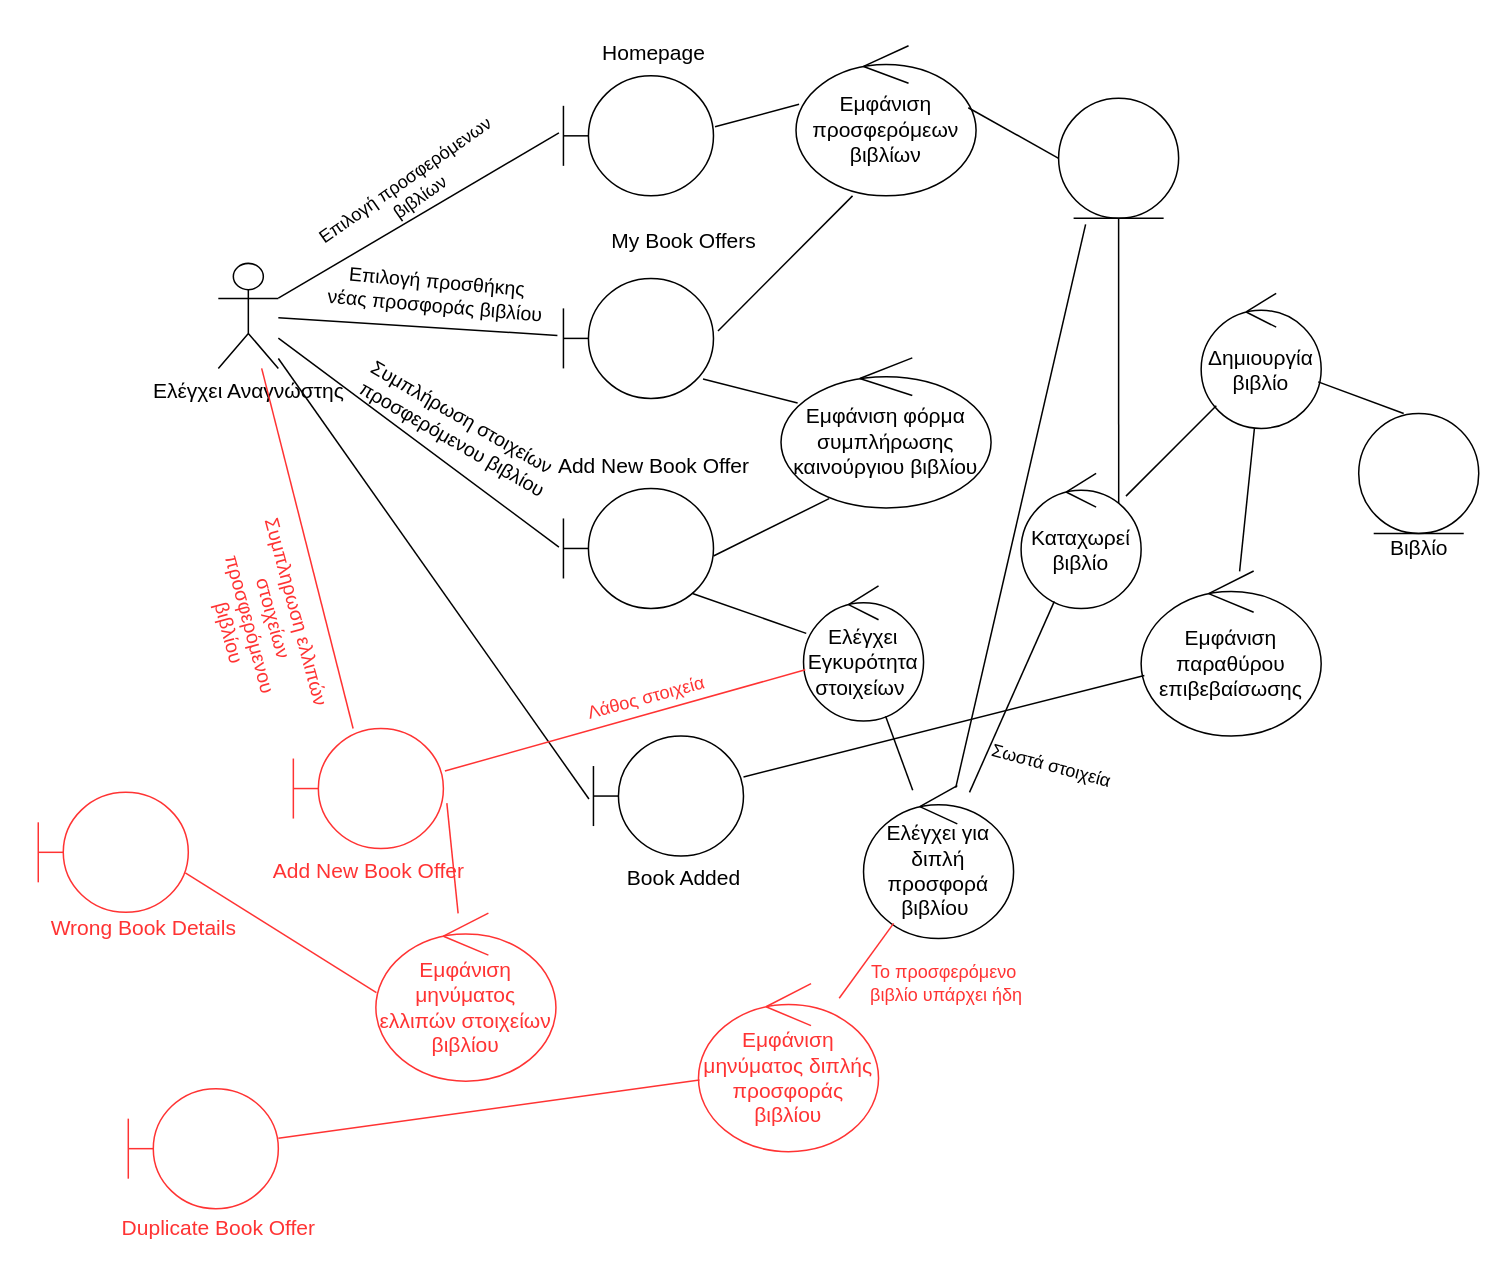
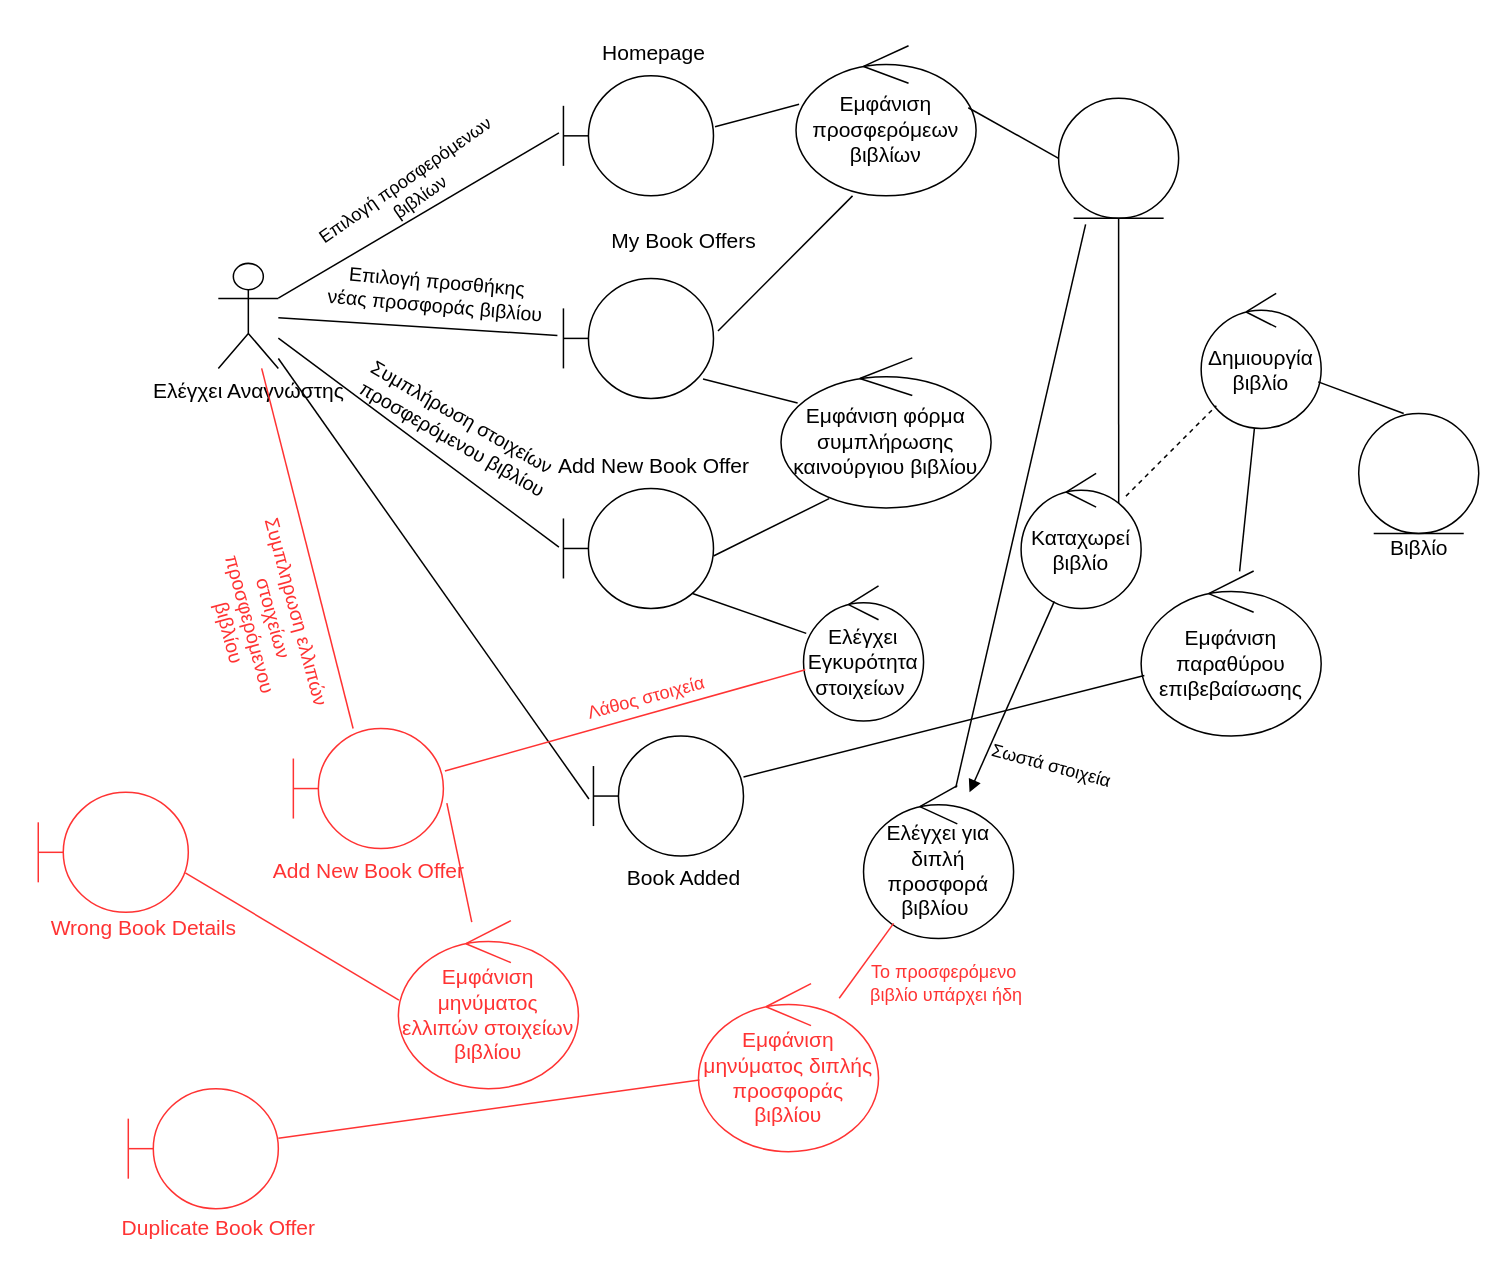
edge "Δημιουργία βιβλίο" -- "Καταχωρεί βιβλίο": style solid -> dashed
edge "Ελέγχει Εγκυρότητα στοιχείων" -- "Ελέγχει για διπλή προσφορά βιβλίου": removed
edge "Καταχωρεί βιβλίο" -- "Ελέγχει για διπλή προσφορά βιβλίου": arrowhead none -> block
node "Εμφάνιση μηνύματος ελλιπών στοιχείων βιβλίου": moved (466, 997) -> (488, 1004)
